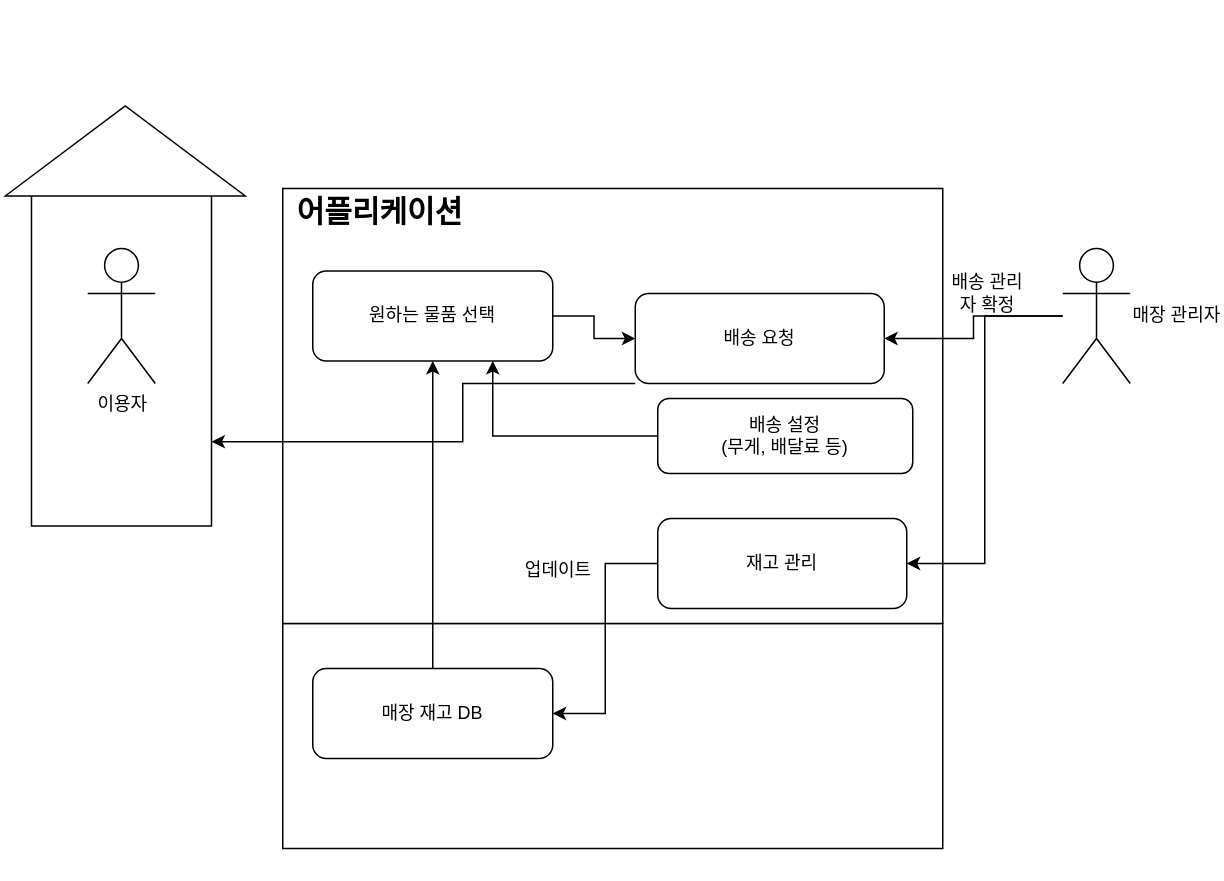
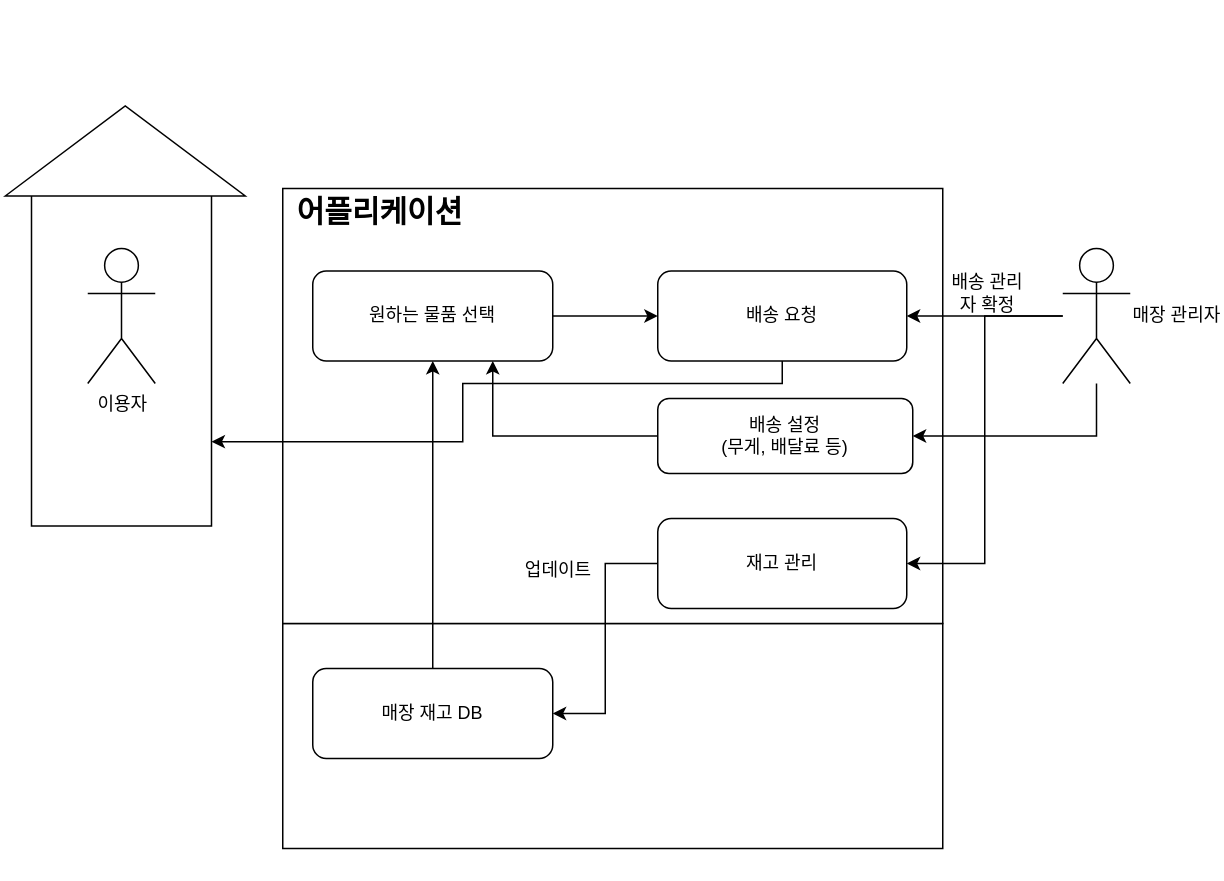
node "배송 요청": moved (760, 338) -> (782, 316)
edge "매장 관리자" -> "배송 설정 (무게, 배달료 등)": added
